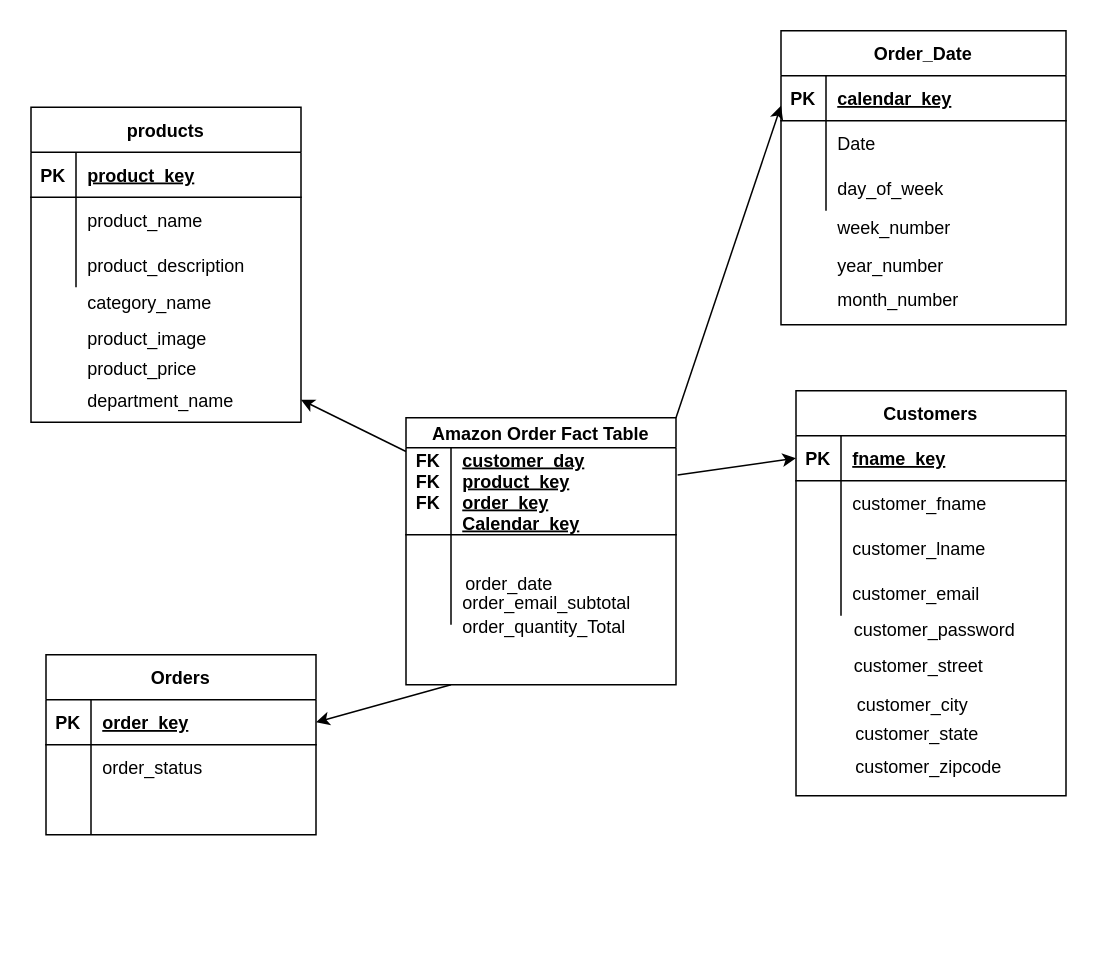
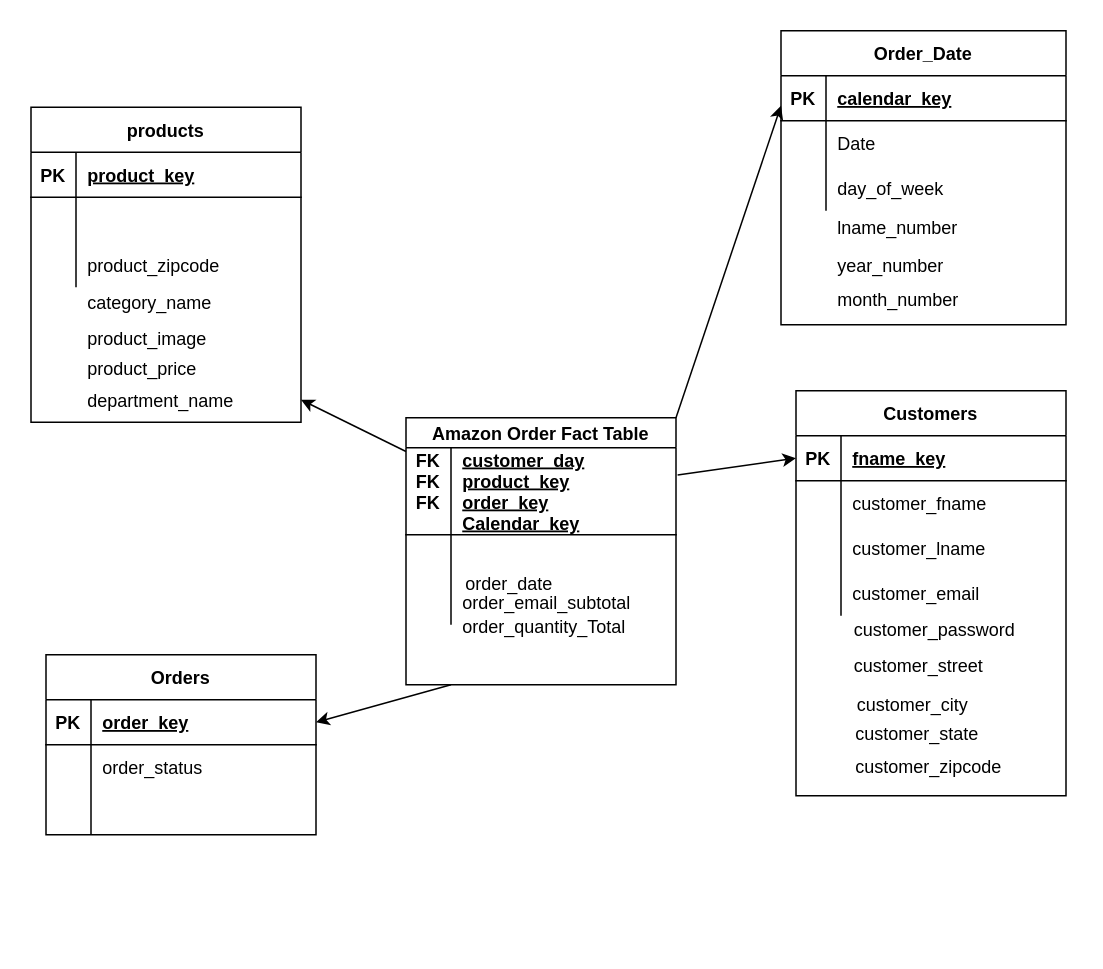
node "product_name": removed
node "week_number": label "week_number" -> "lname_number"
node "product_description": label "product_description" -> "product_zipcode"
